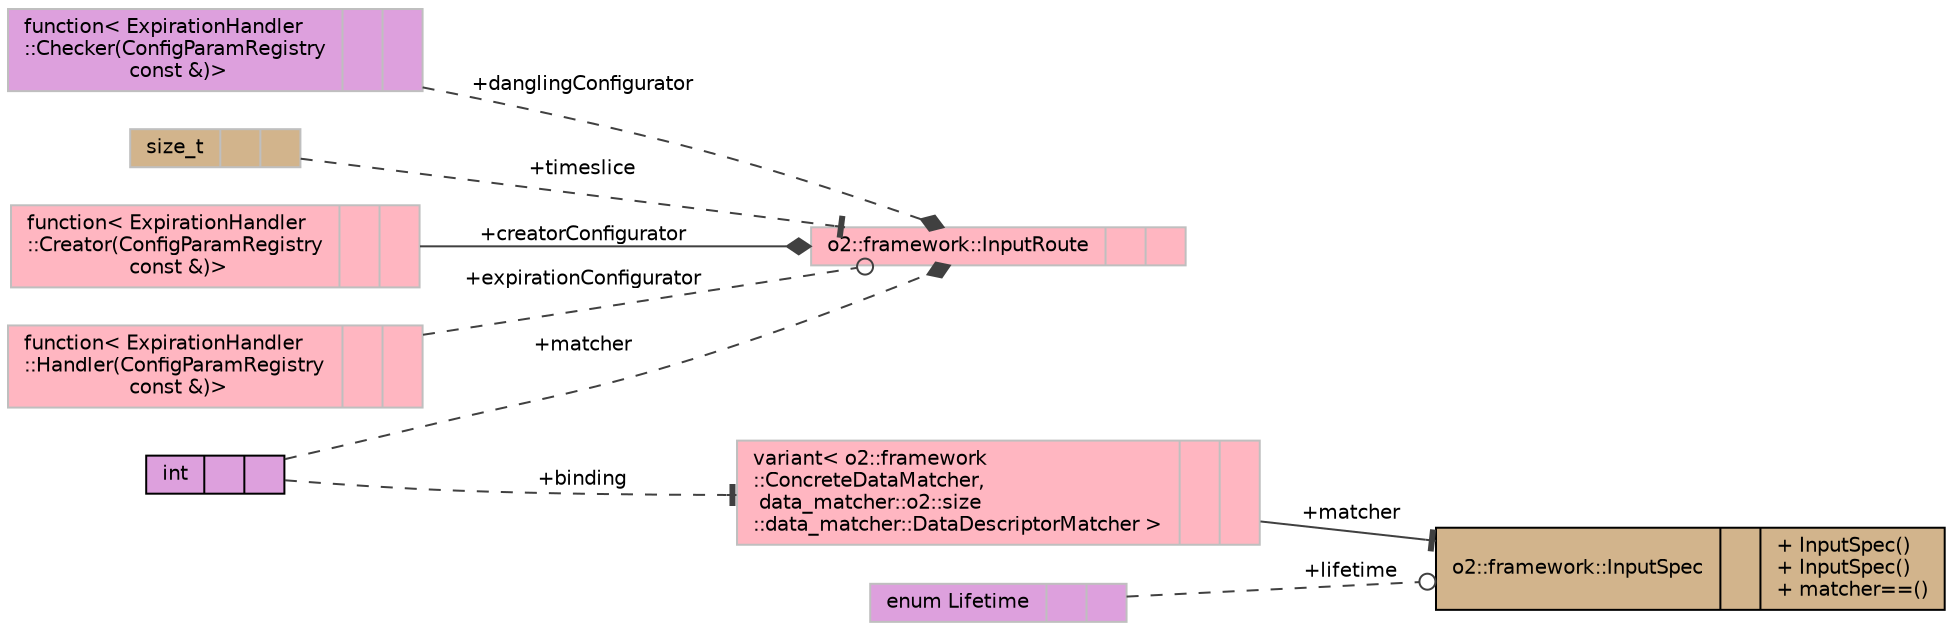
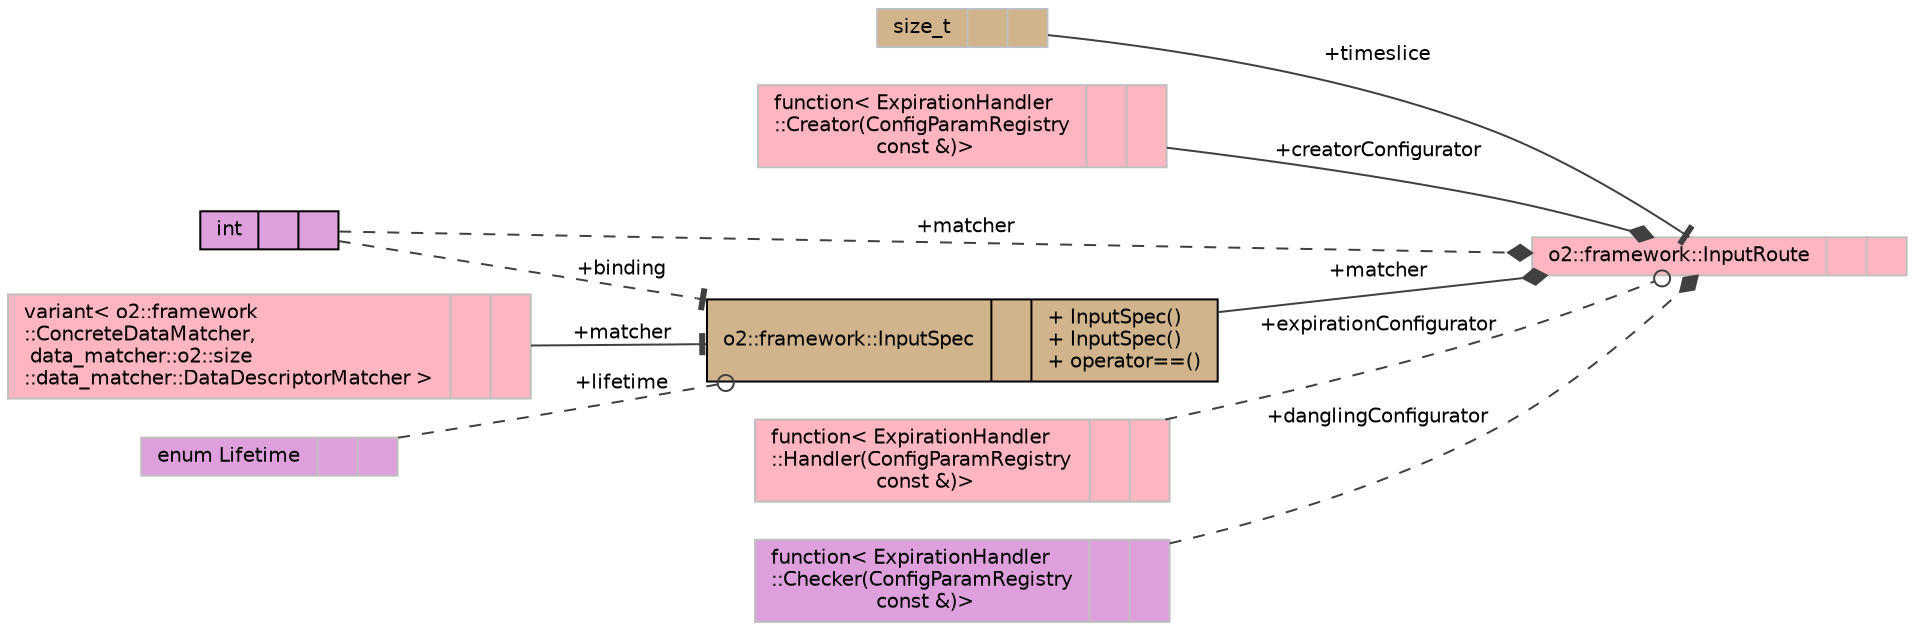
edge "size_t" -> "o2::framework::InputRoute": style dashed -> solid
edge "o2::framework::InputSpec" -> "o2::framework::InputRoute": added, label "+matcher"
edge "int" -> "variant< o2::framework": now "int" -> "o2::framework::InputSpec"
node "o2::framework::InputSpec": text "+ matcher==()" -> "+ operator==()"
